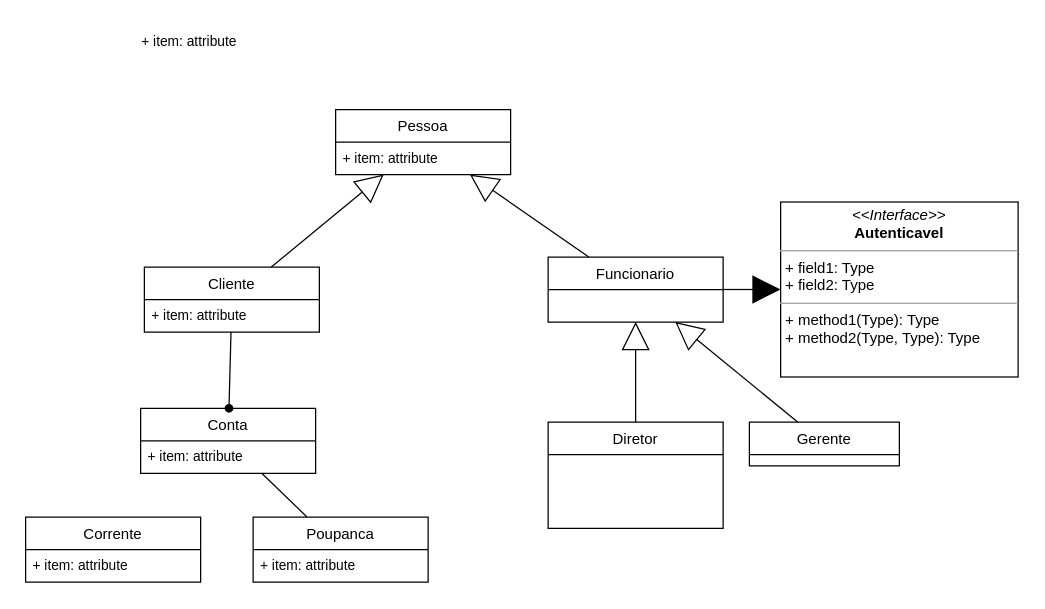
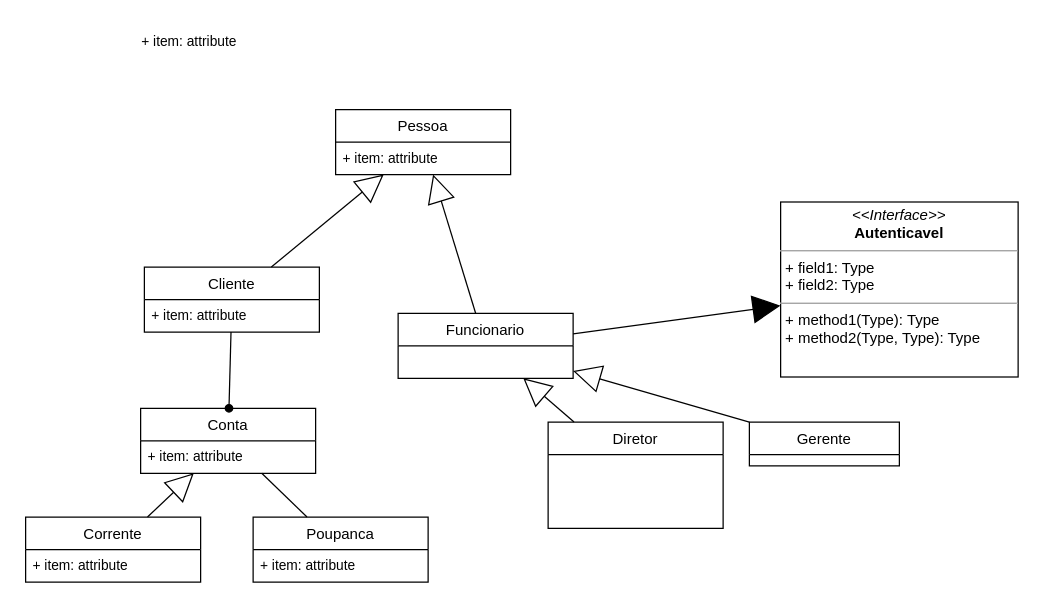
node "Funcionario": moved (636, 289) -> (486, 346)
edge "Corrente" -> "Conta": added
